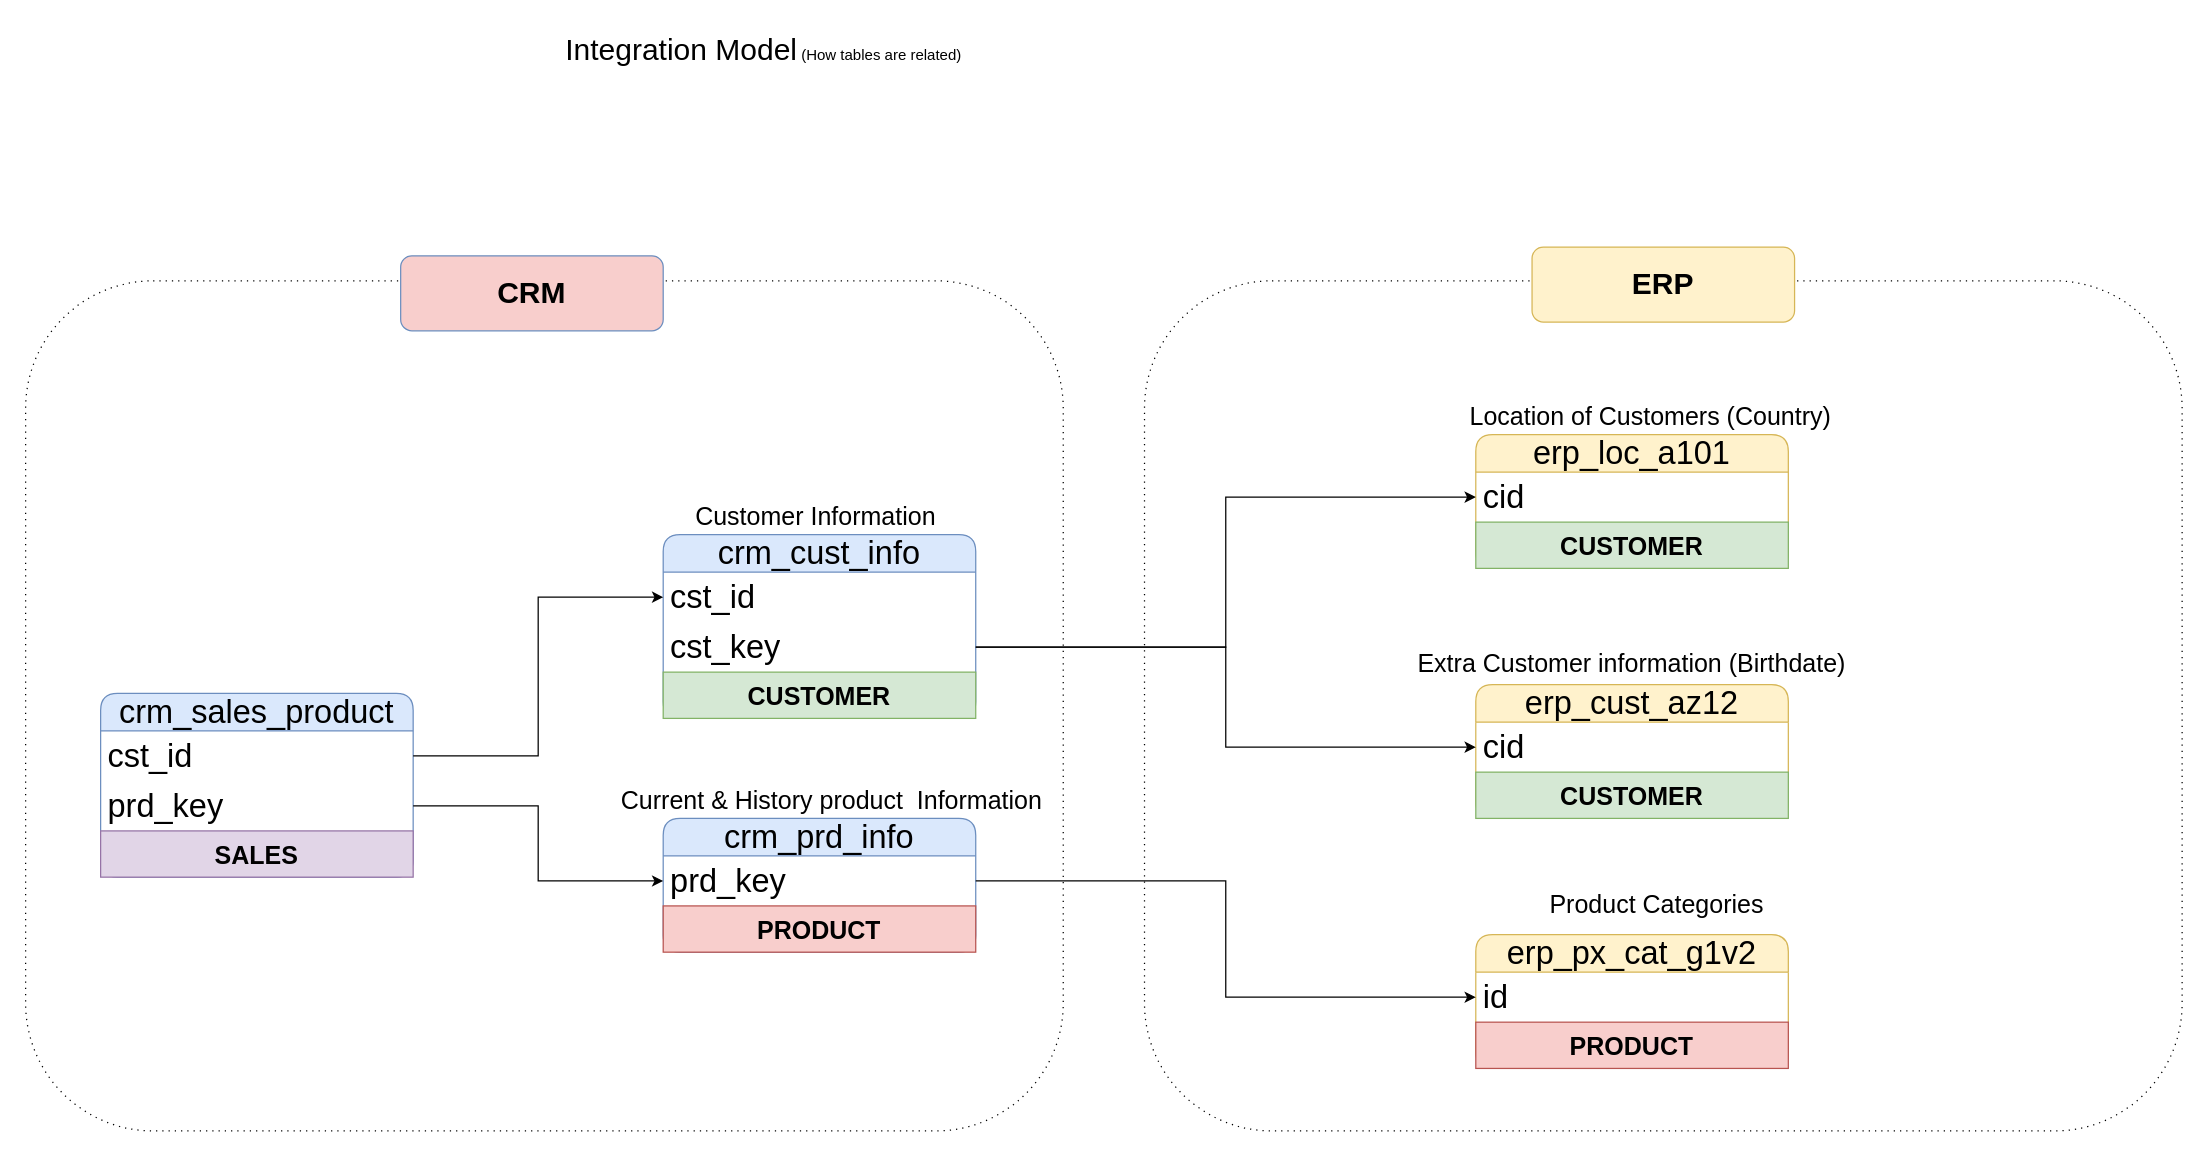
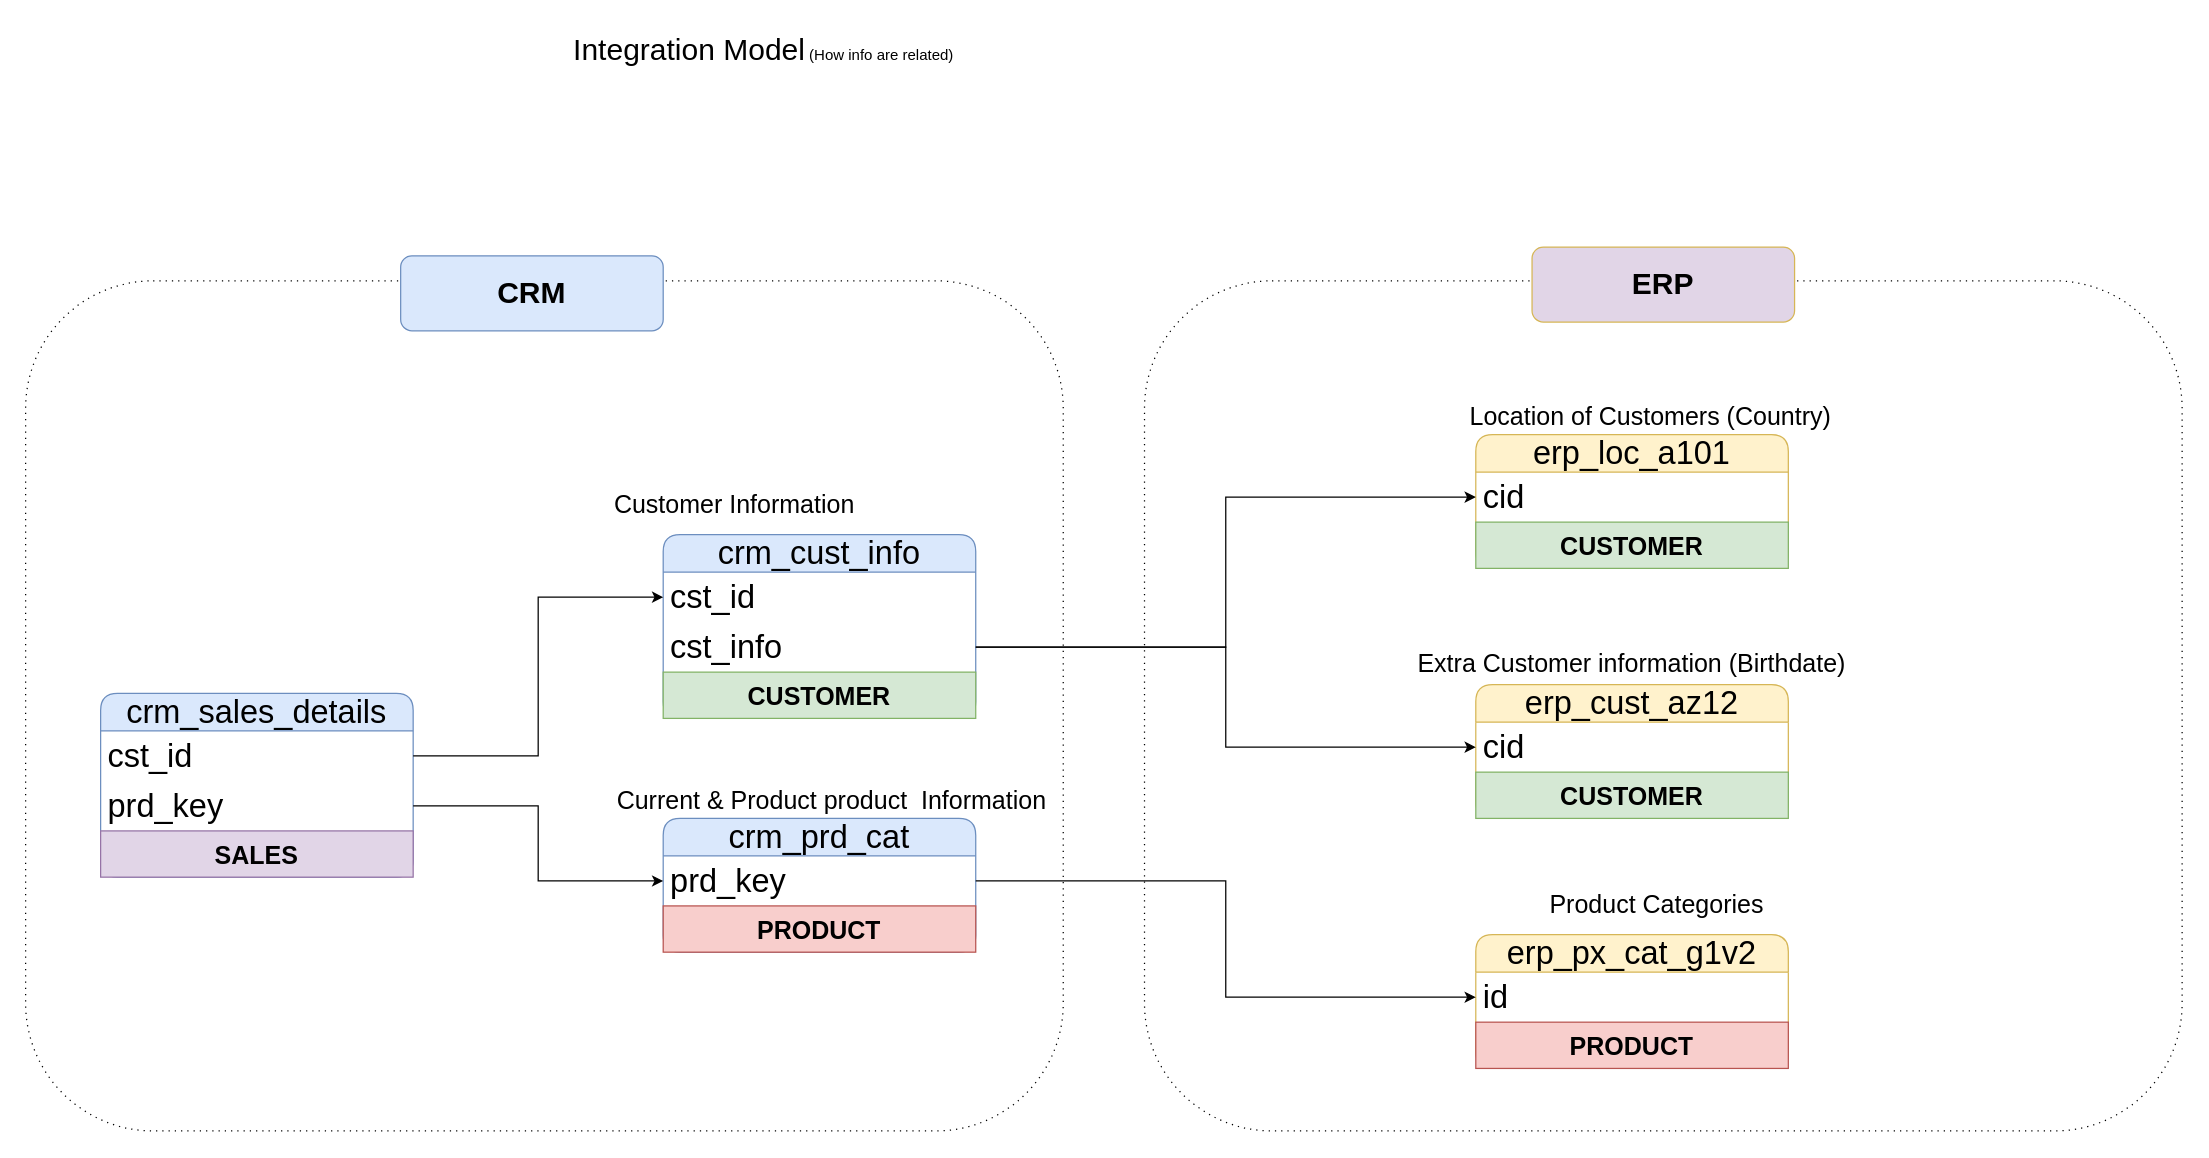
node "Integration Model (How tables are related)": label "Integration Model (How tables are related)" -> "Integration Model (How info are related)"
node "ERP": fillcolor #fff2cc -> #e1d5e7
node "CRM": fillcolor #f8cecc -> #dae8fc
node "Customer Information": moved (819, 516) -> (738, 503)
node "cst_key": label "cst_key" -> "cst_info"
node "crm_sales_product": label "crm_sales_product" -> "crm_sales_details"
node "Current & History product Information": label "Current & History product Information" -> "Current & Product product Information"
node "crm_prd_info": label "crm_prd_info" -> "crm_prd_cat"
